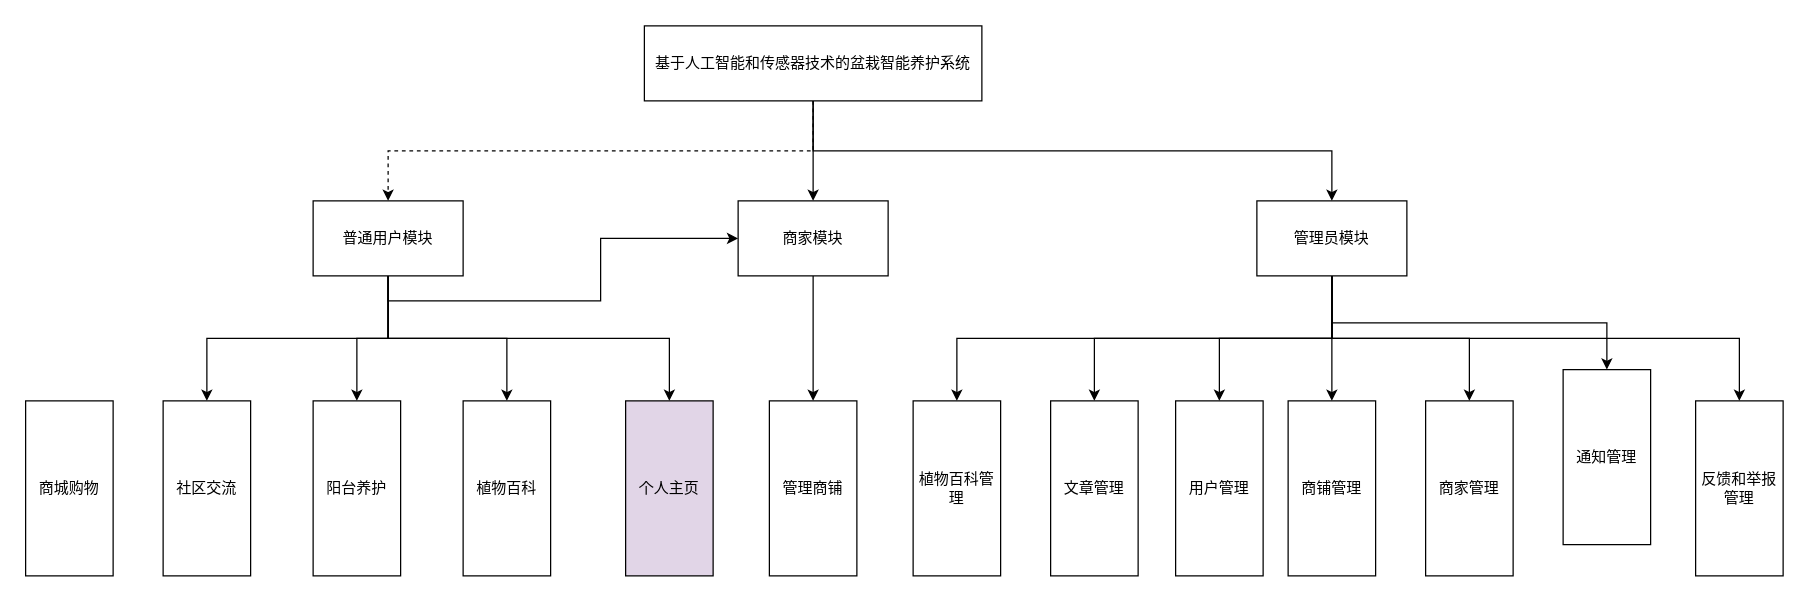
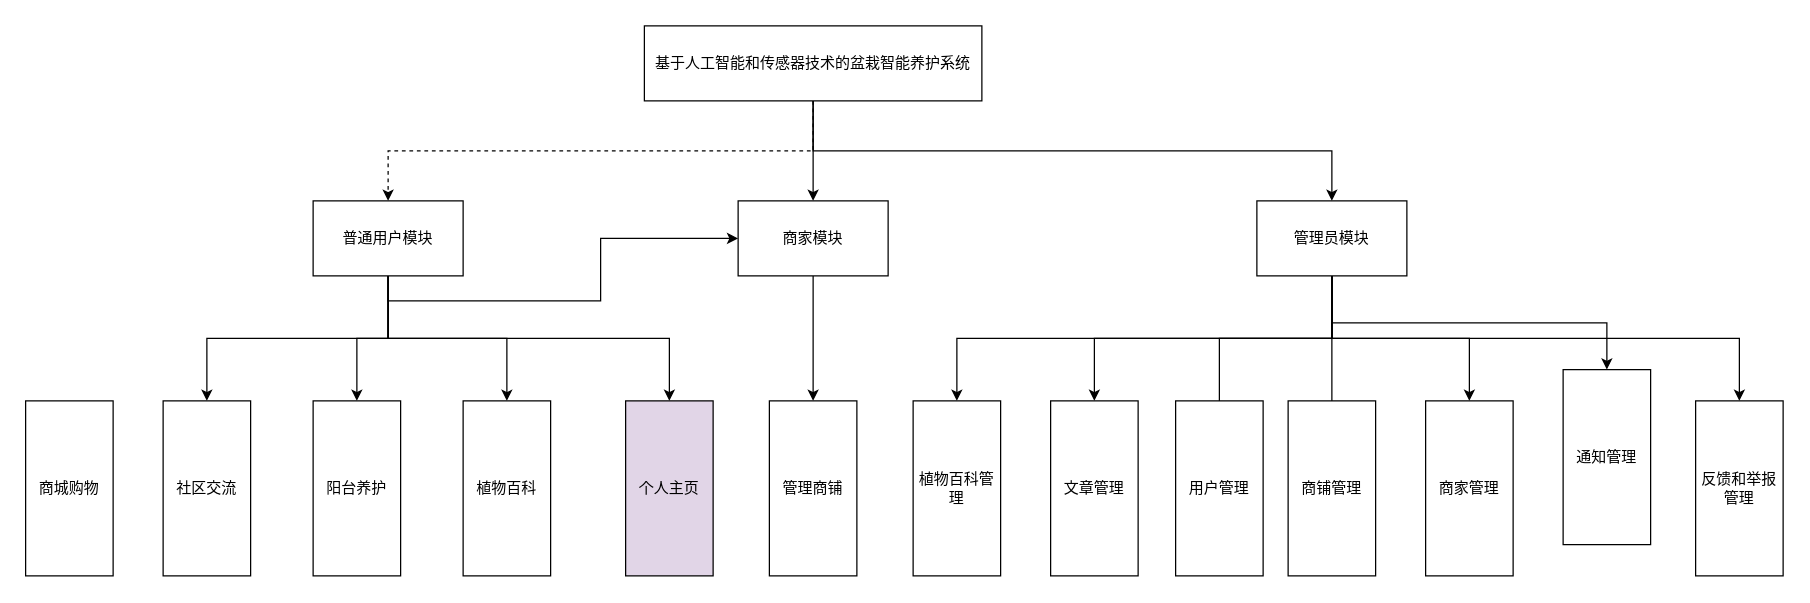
edge "管理员模块" -> "用户管理": arrowhead classic -> none
edge "管理员模块" -> "商铺管理": arrowhead classic -> none
